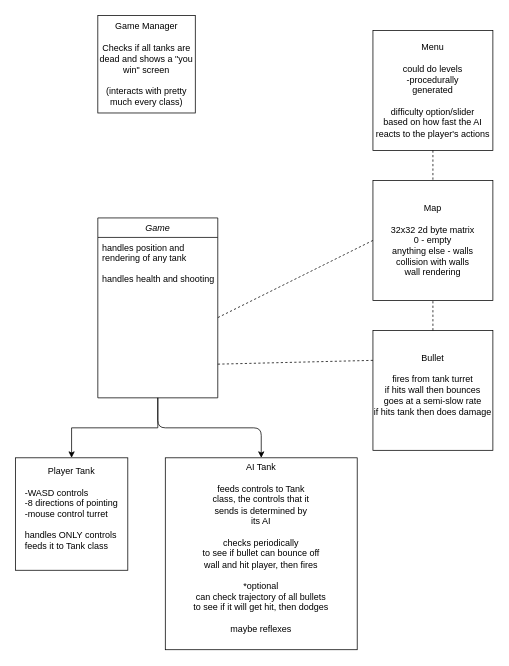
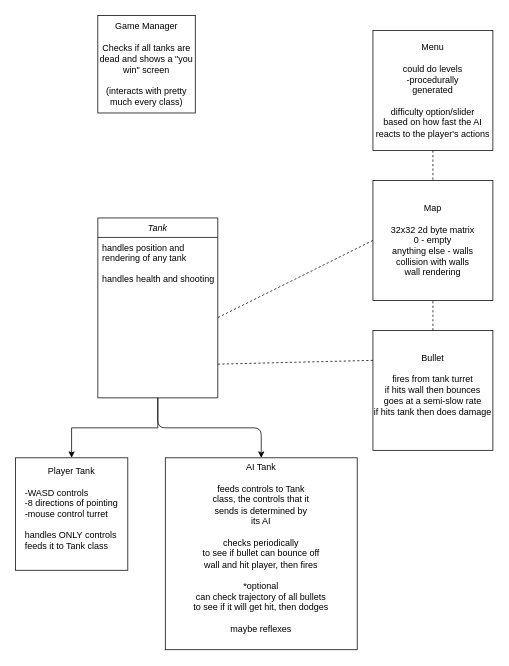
node "Game": label "Game" -> "Tank"
